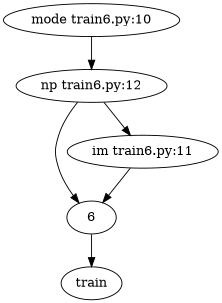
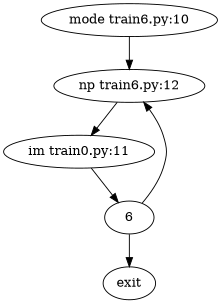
edge "np train6.py:12" -> "6": reversed
node "im train6.py:11": label "im train6.py:11" -> "im train0.py:11"
node "train": label "train" -> "exit"
